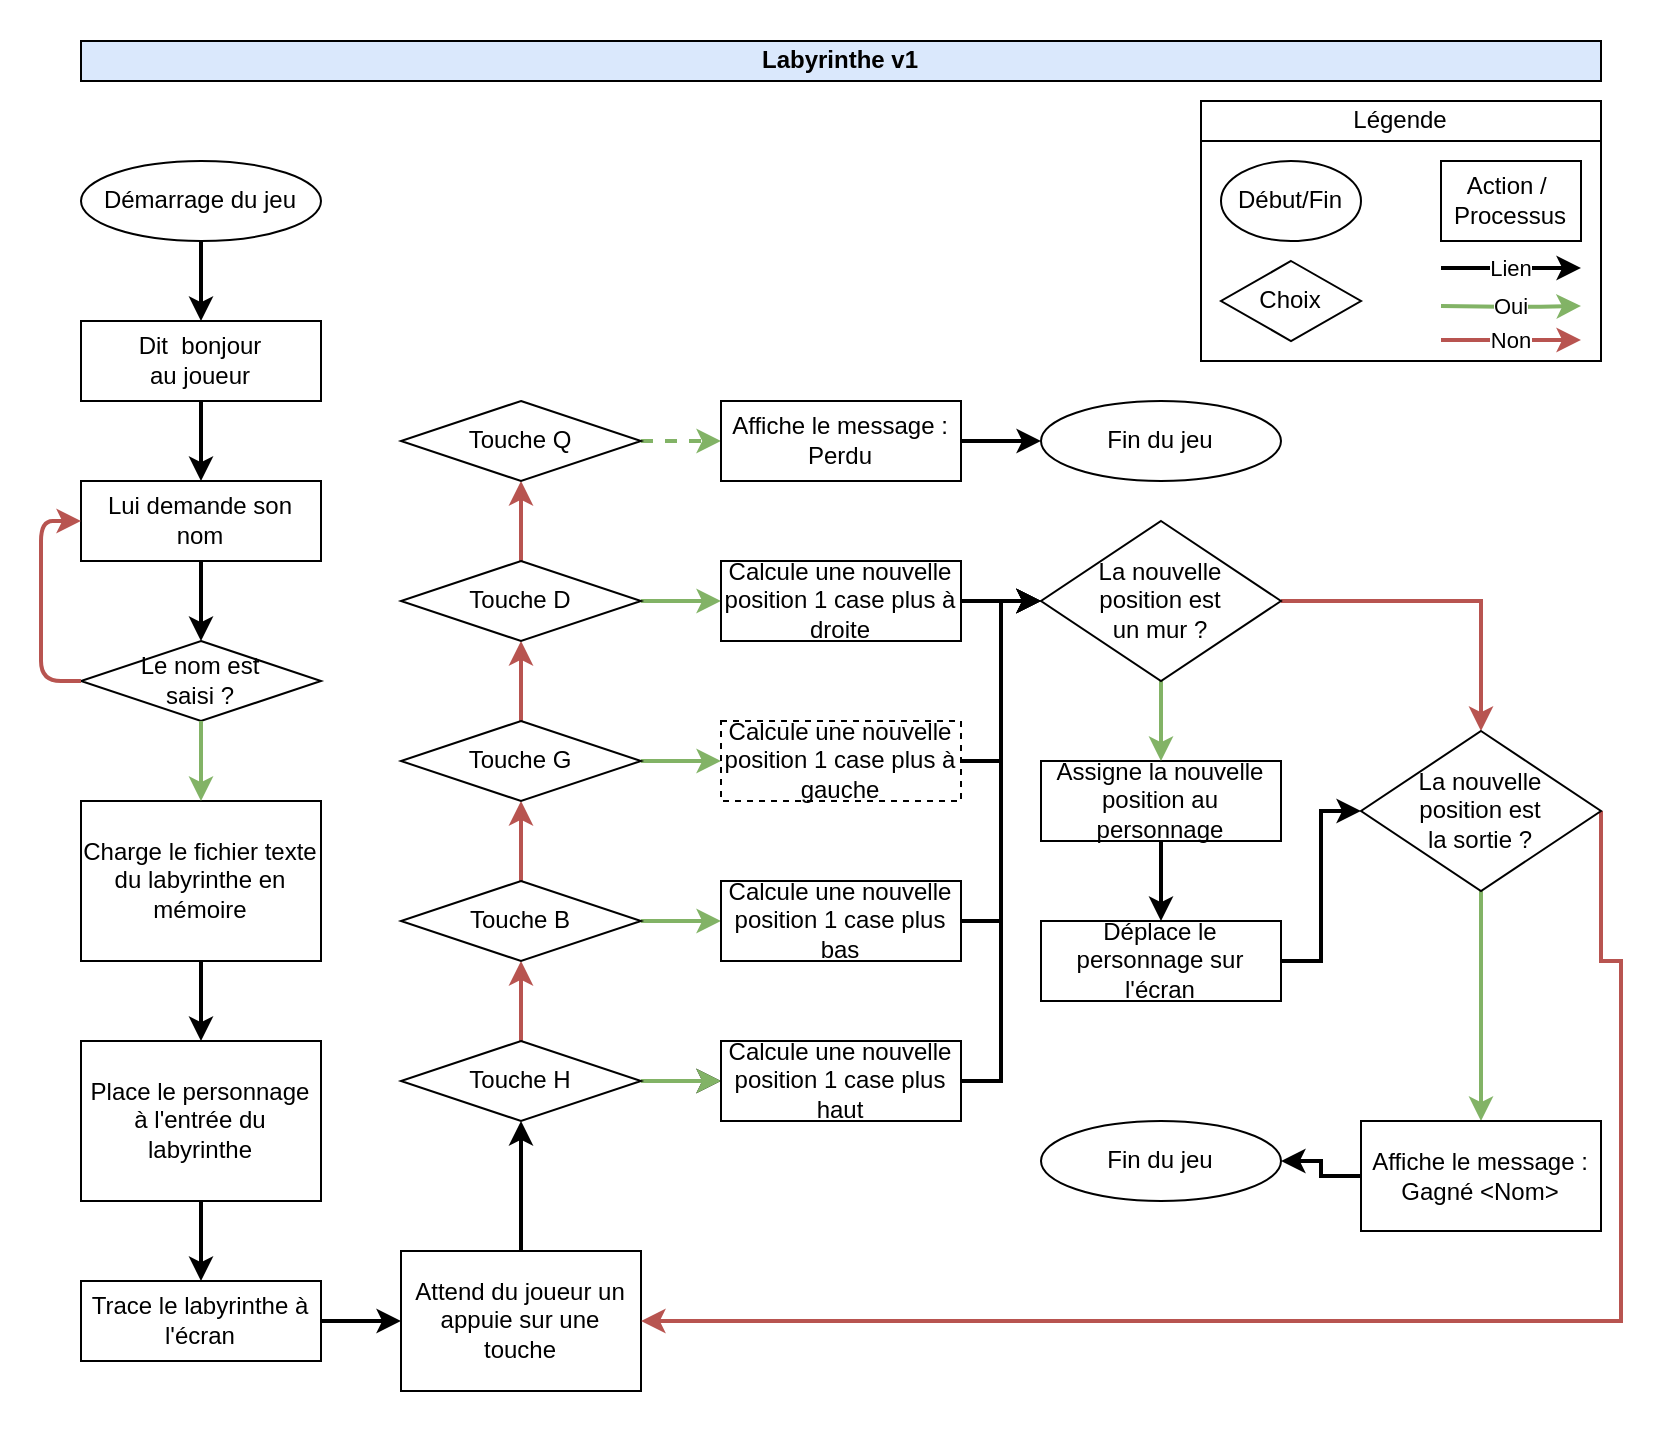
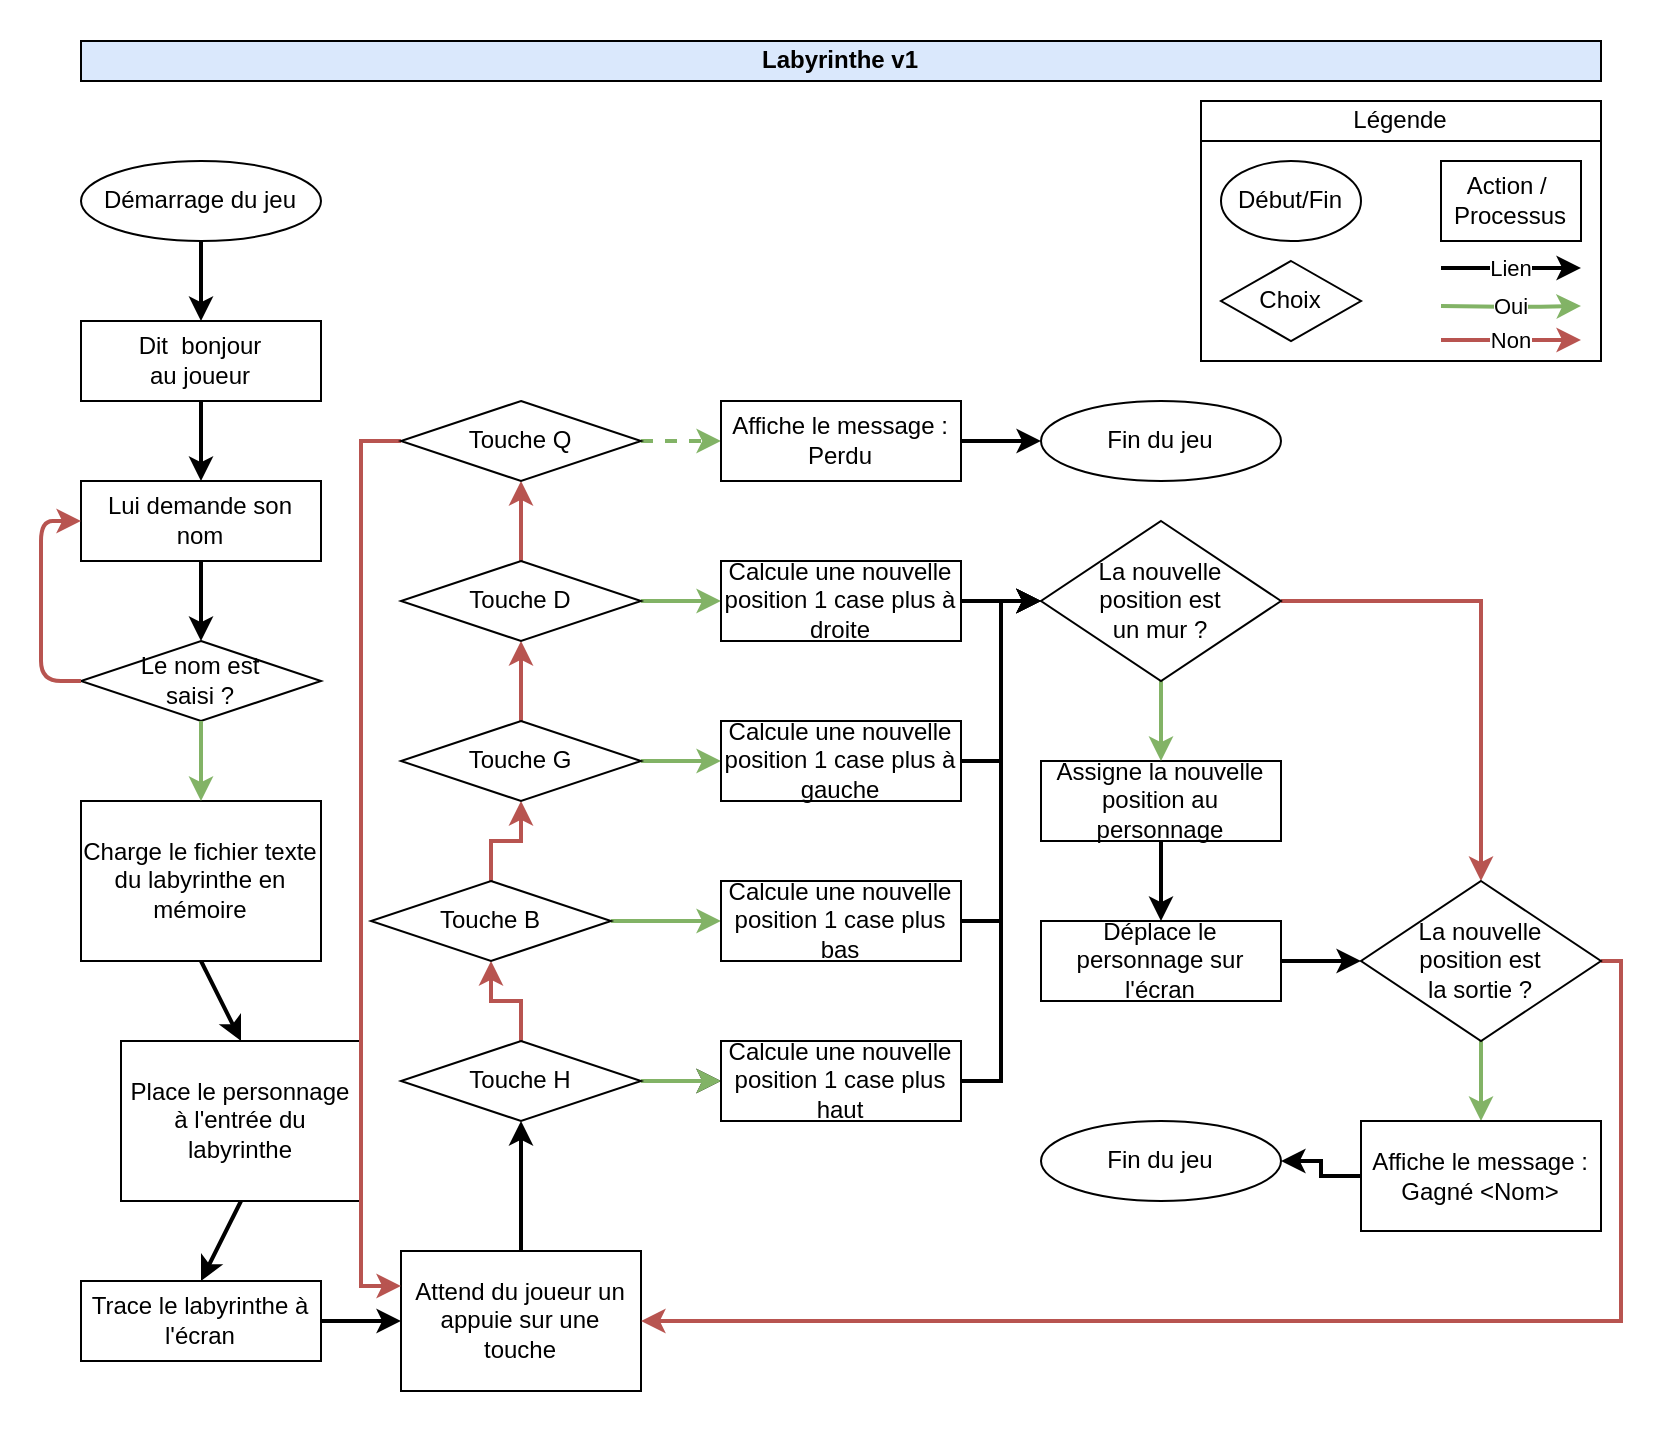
node "Calcule une nouvelle position 1 case plus à gauche": style dashed -> solid
node "La nouvelle position est la sortie ?": moved (1481, 811) -> (1481, 961)
edge "Touche Q" -> "Attend du joueur un appuie sur une touche": added
node "Touche B": moved (521, 921) -> (491, 921)
node "Place le personnage à l'entrée du labyrinthe": moved (201, 1121) -> (241, 1121)
